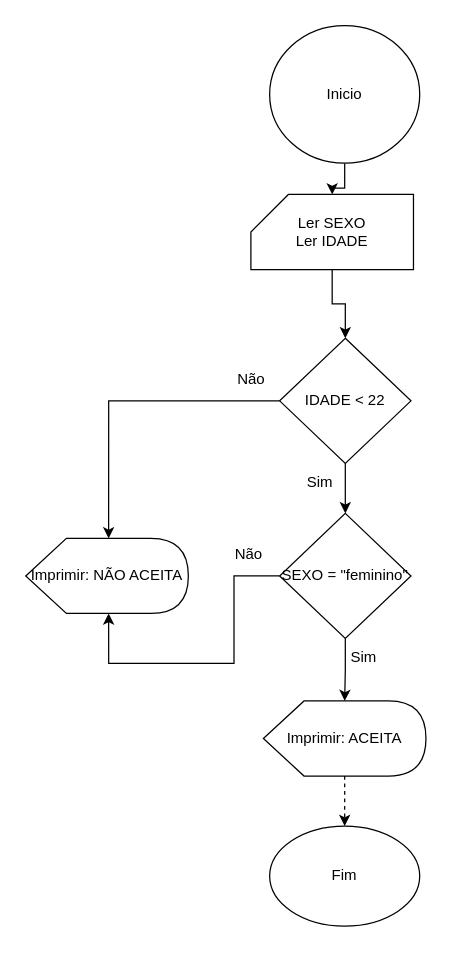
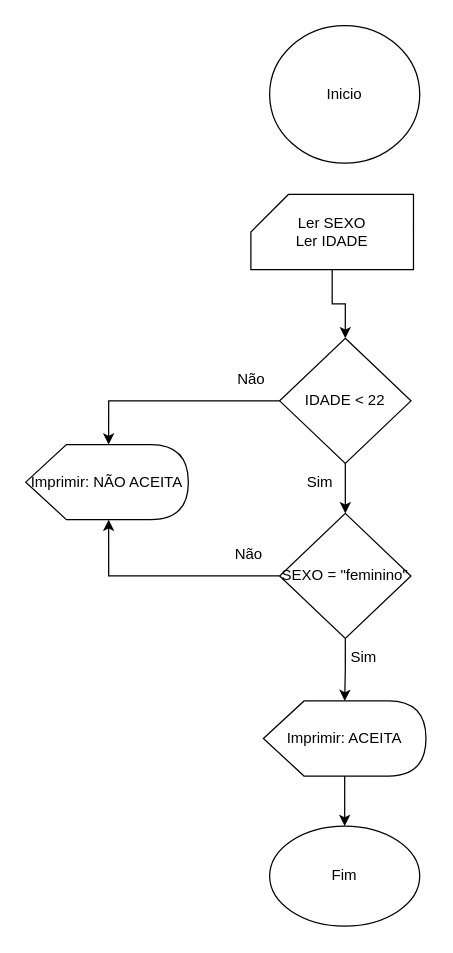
edge "Inicio" -> "Ler SEXO Ler IDADE": removed
node "Imprimir: NÃO ACEITA": moved (107, 576) -> (107, 482)
edge "Imprimir: ACEITA" -> "Fim": style dashed -> solid
